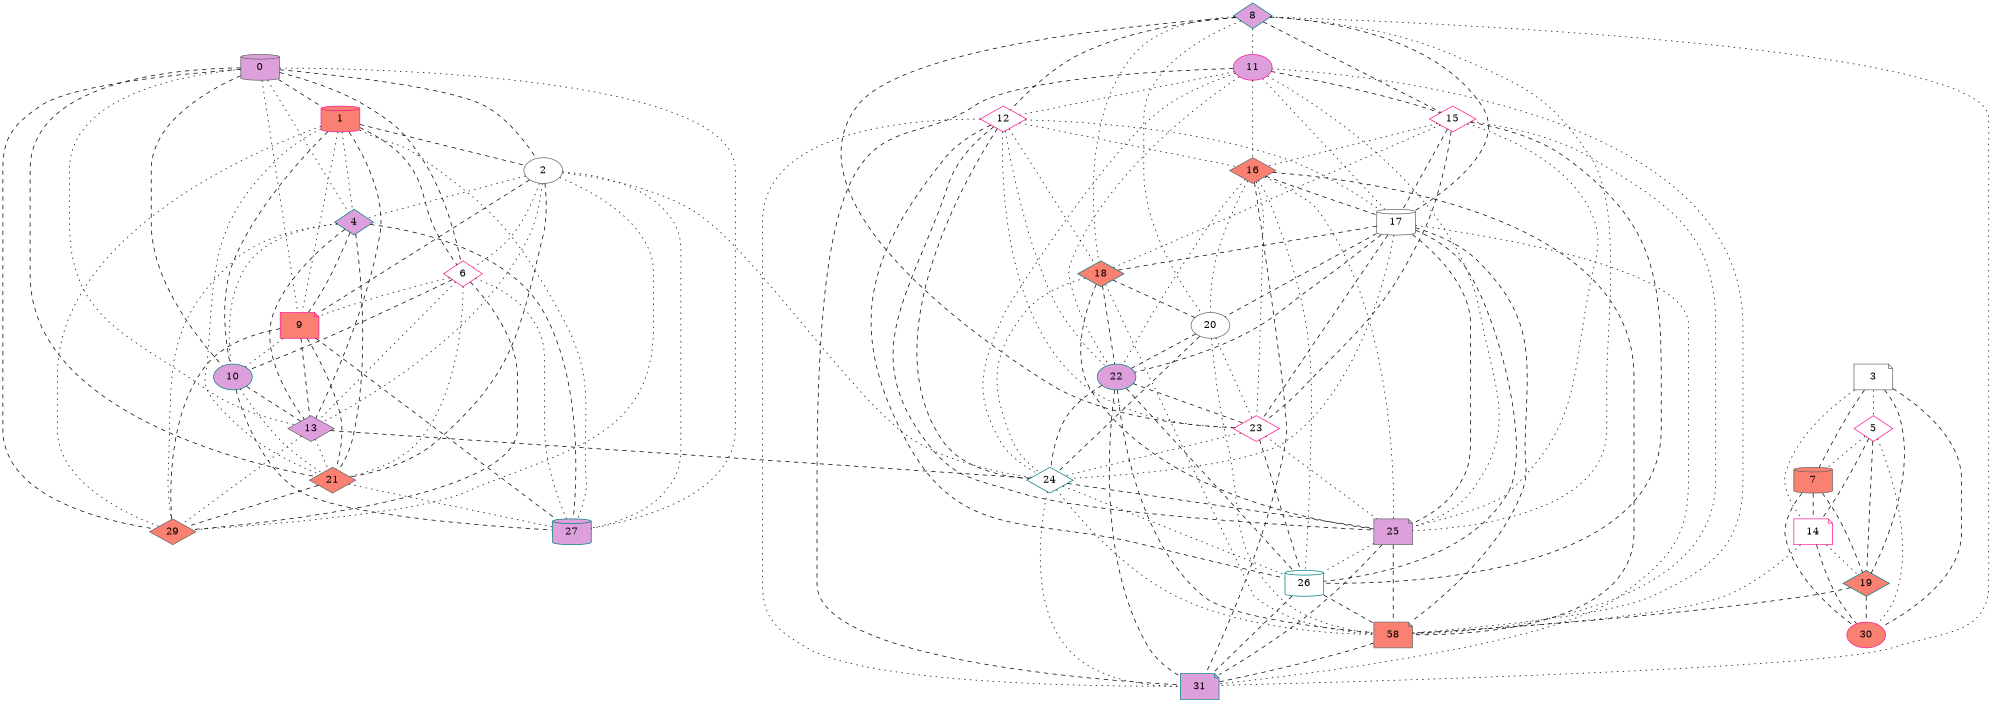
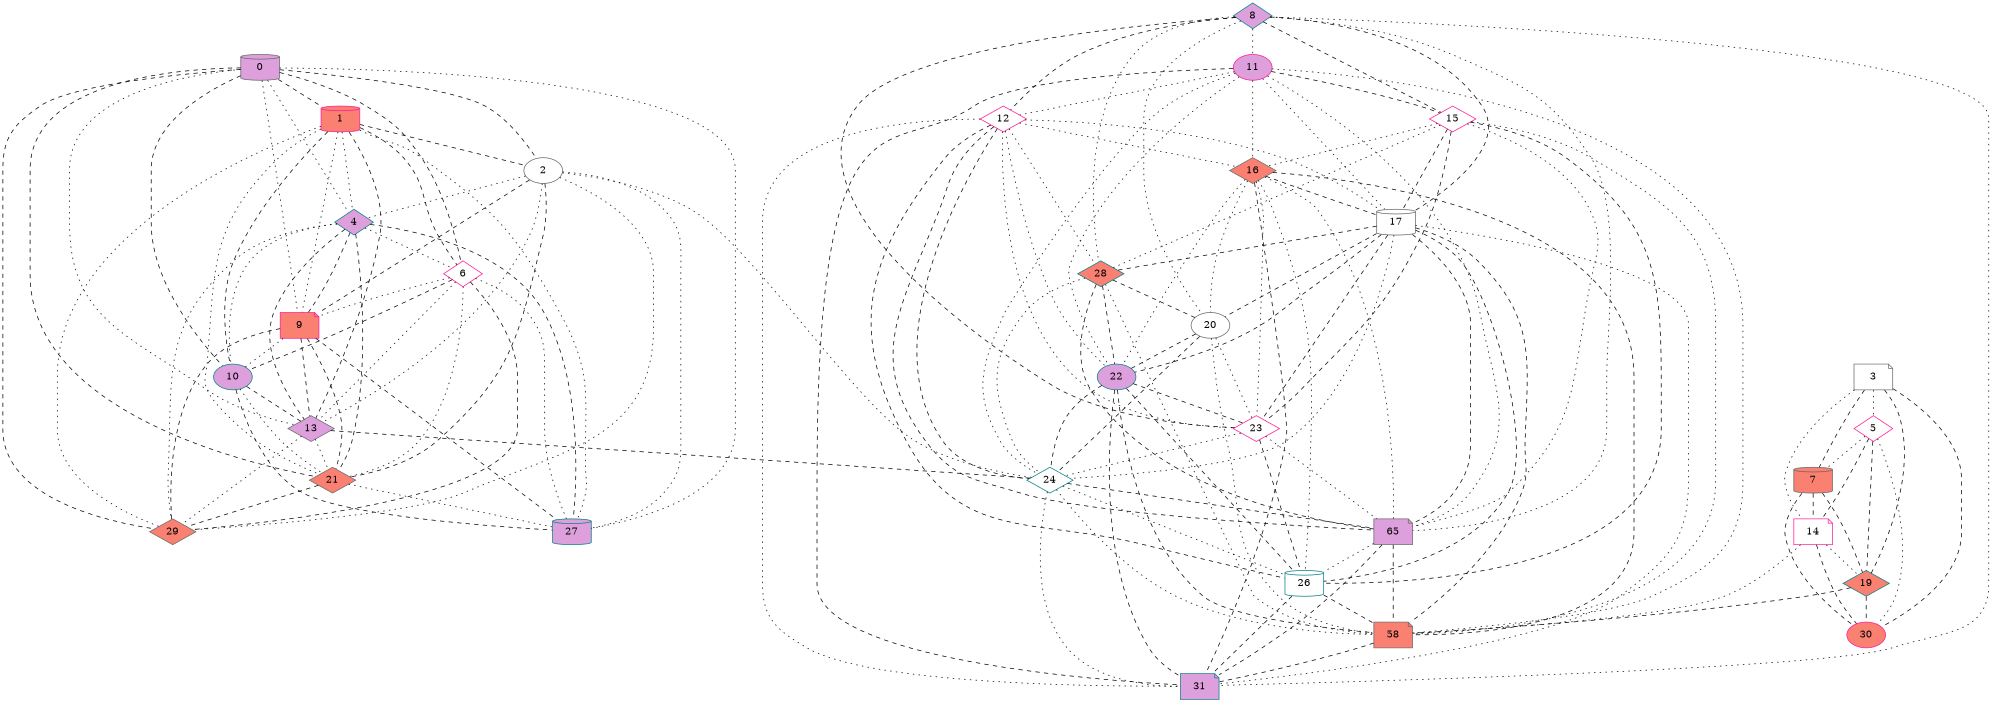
edge "2" -- "6": now "4" -- "6"
node "18": label "18" -> "28"
node "25": label "25" -> "65"
